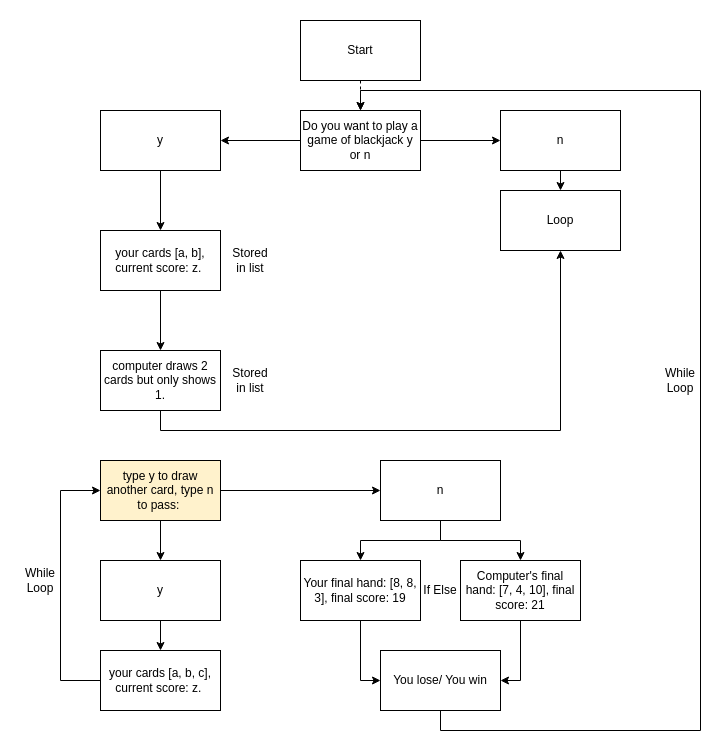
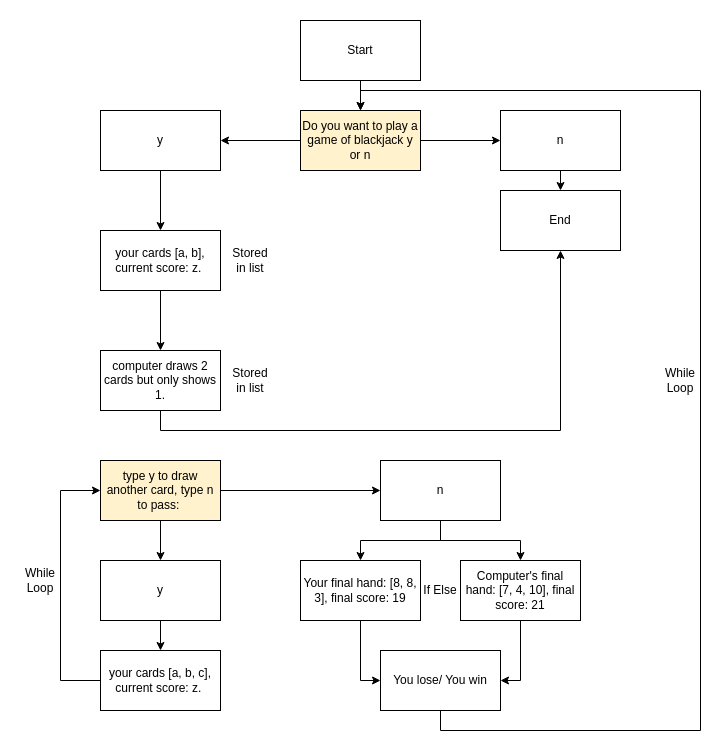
edge "Start" -> "Do you want to play a game of blackjack y or n": style dashed -> solid
node "Do you want to play a game of blackjack y or n": fillcolor #ffffff -> #fff2cc
node "Loop": label "Loop" -> "End"
